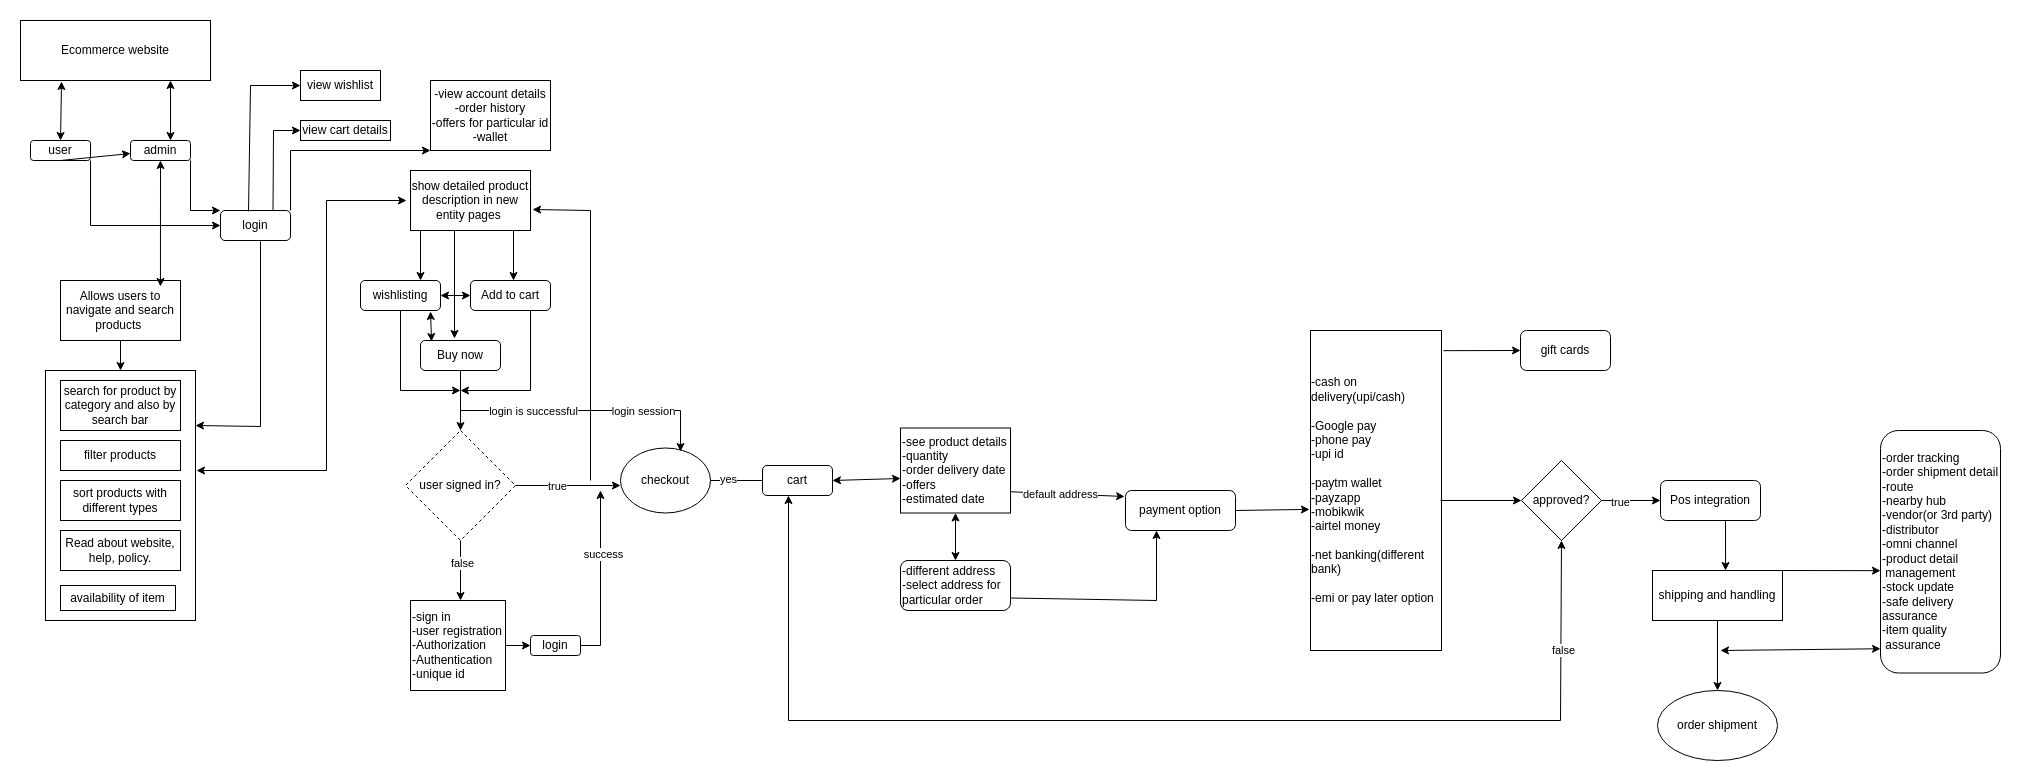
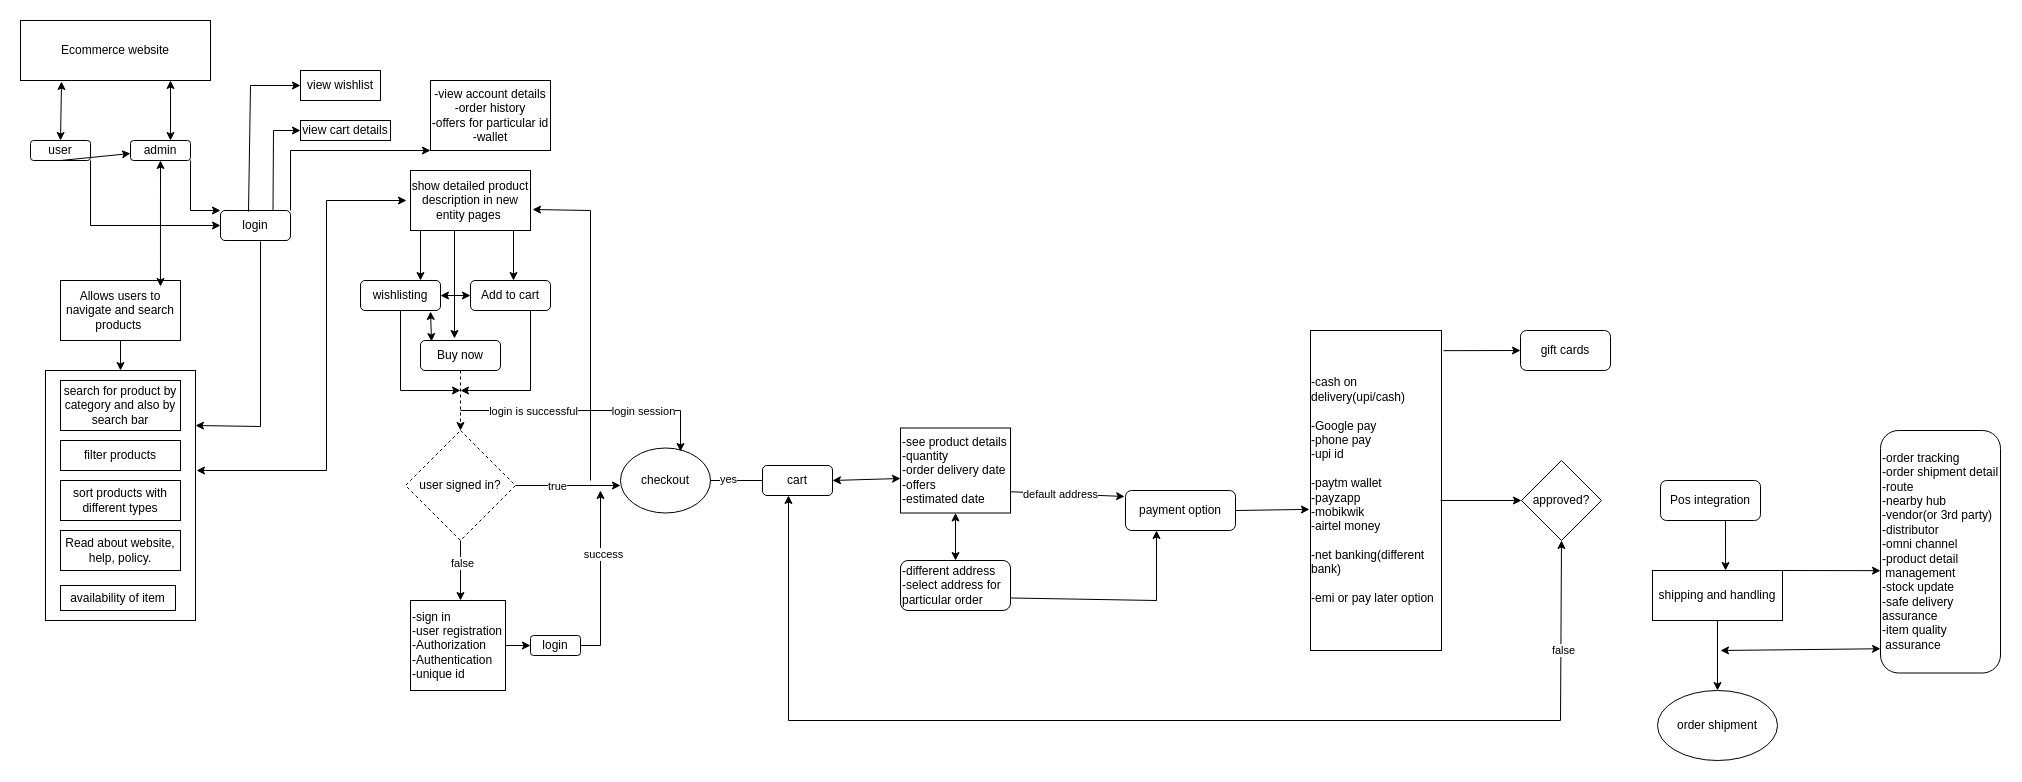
edge "Buy now" -> "user signed in?": style solid -> dashed
edge "approved?" -> "Pos integration": removed, label "true"
